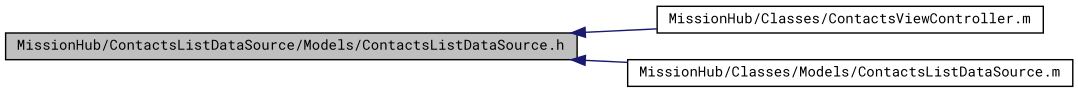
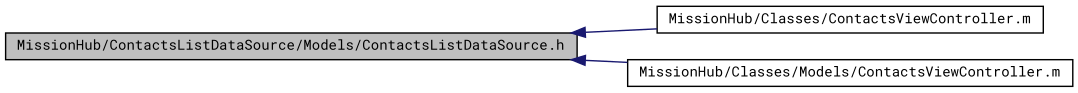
node "MissionHub/Classes/Models/ContactsListDataSource.m": label "MissionHub/Classes/Models/ContactsListDataSource.m" -> "MissionHub/Classes/Models/ContactsViewController.m"
